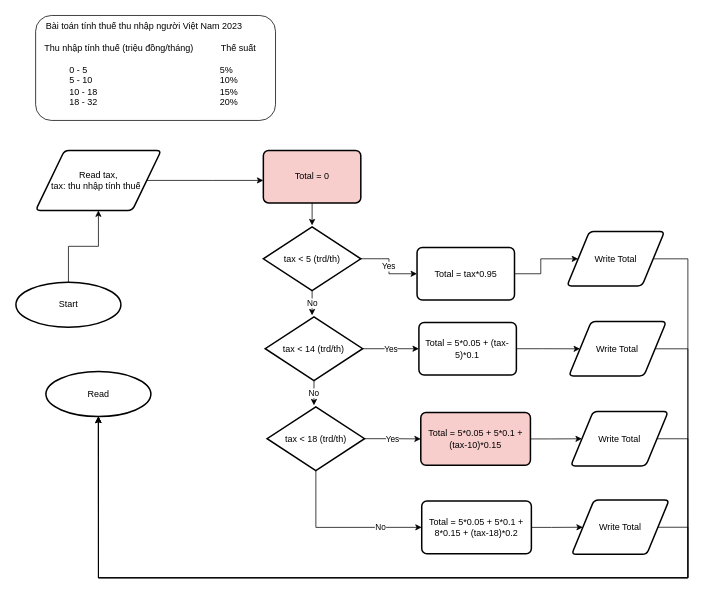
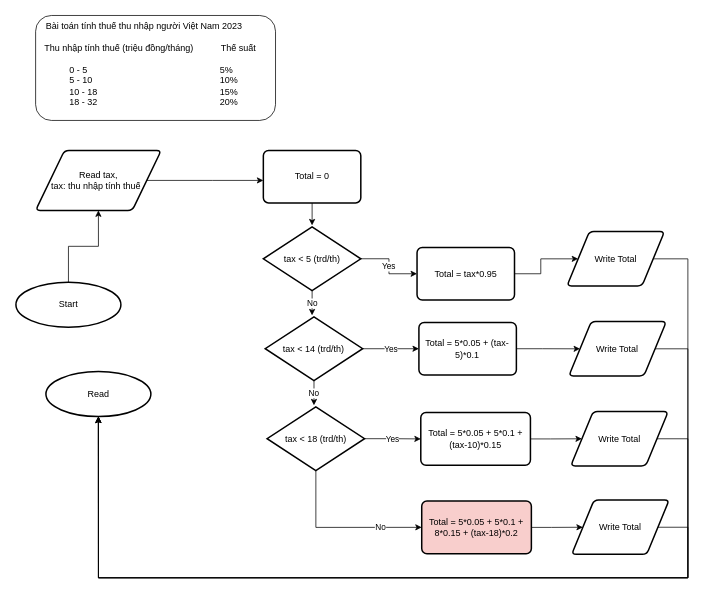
node "Total = 0": fillcolor #f8cecc -> #ffffff
node "Total = 5*0.05 + 5*0.1 + (tax-10)*0.15": fillcolor #f8cecc -> #ffffff
node "Total = 5*0.05 + 5*0.1 + 8*0.15 + (tax-18)*0.2": fillcolor #ffffff -> #f8cecc
